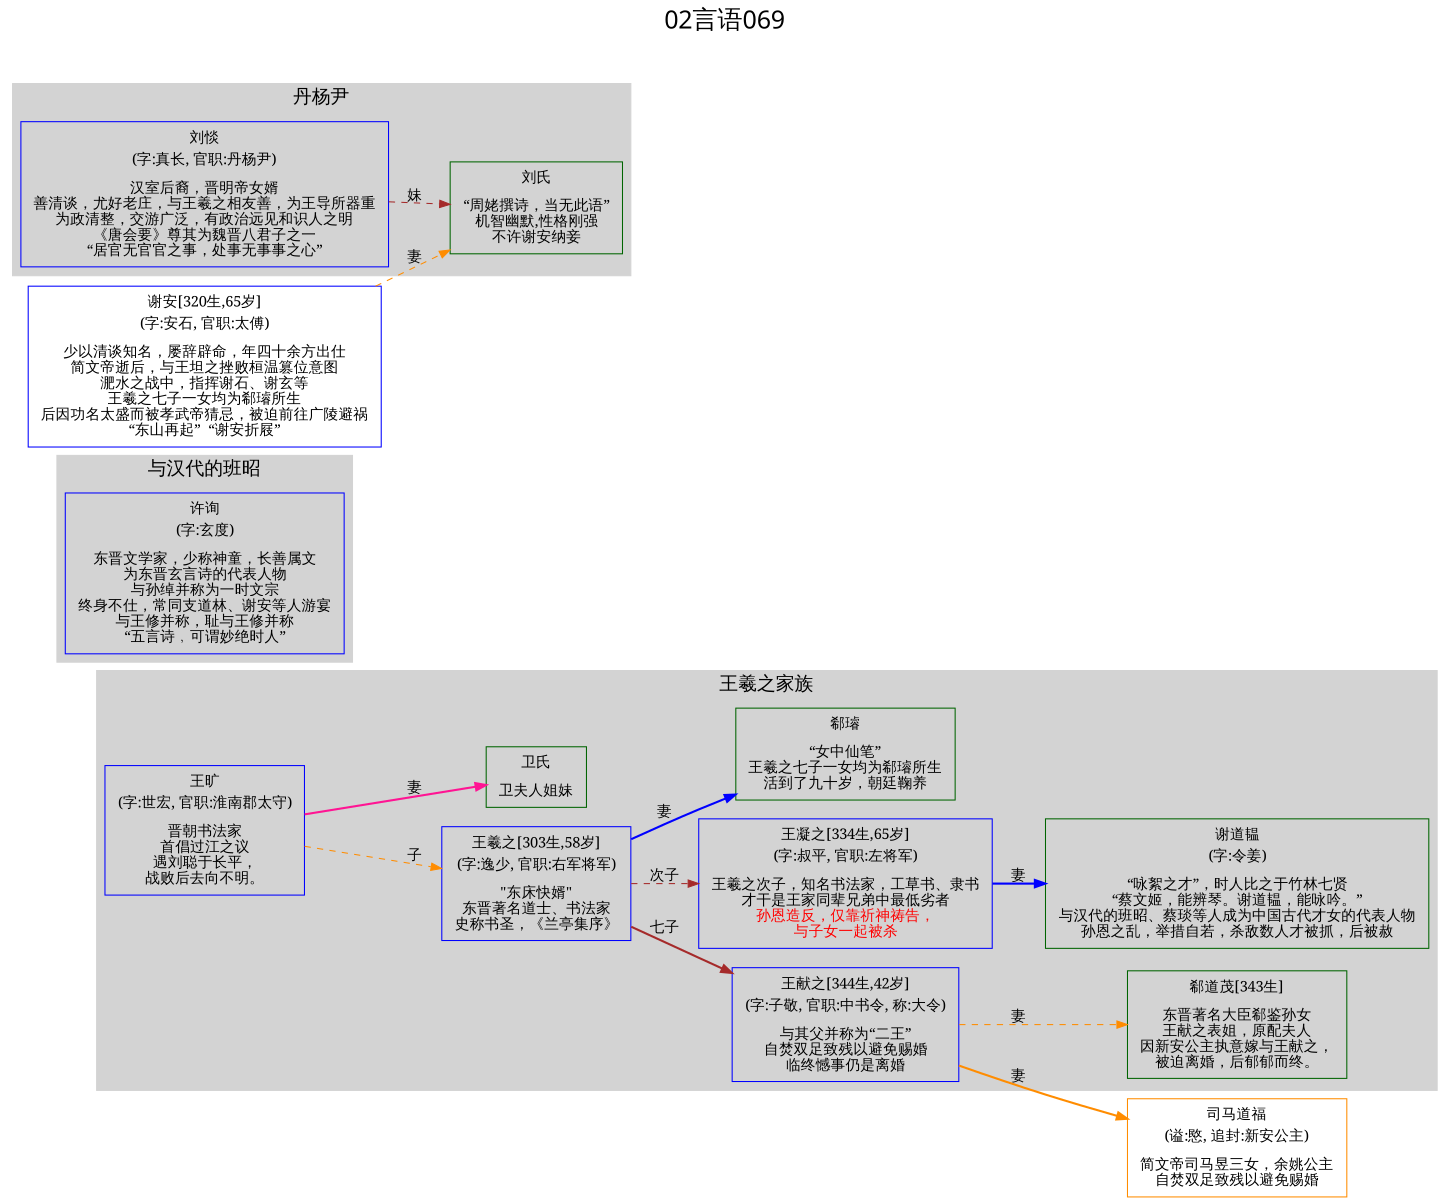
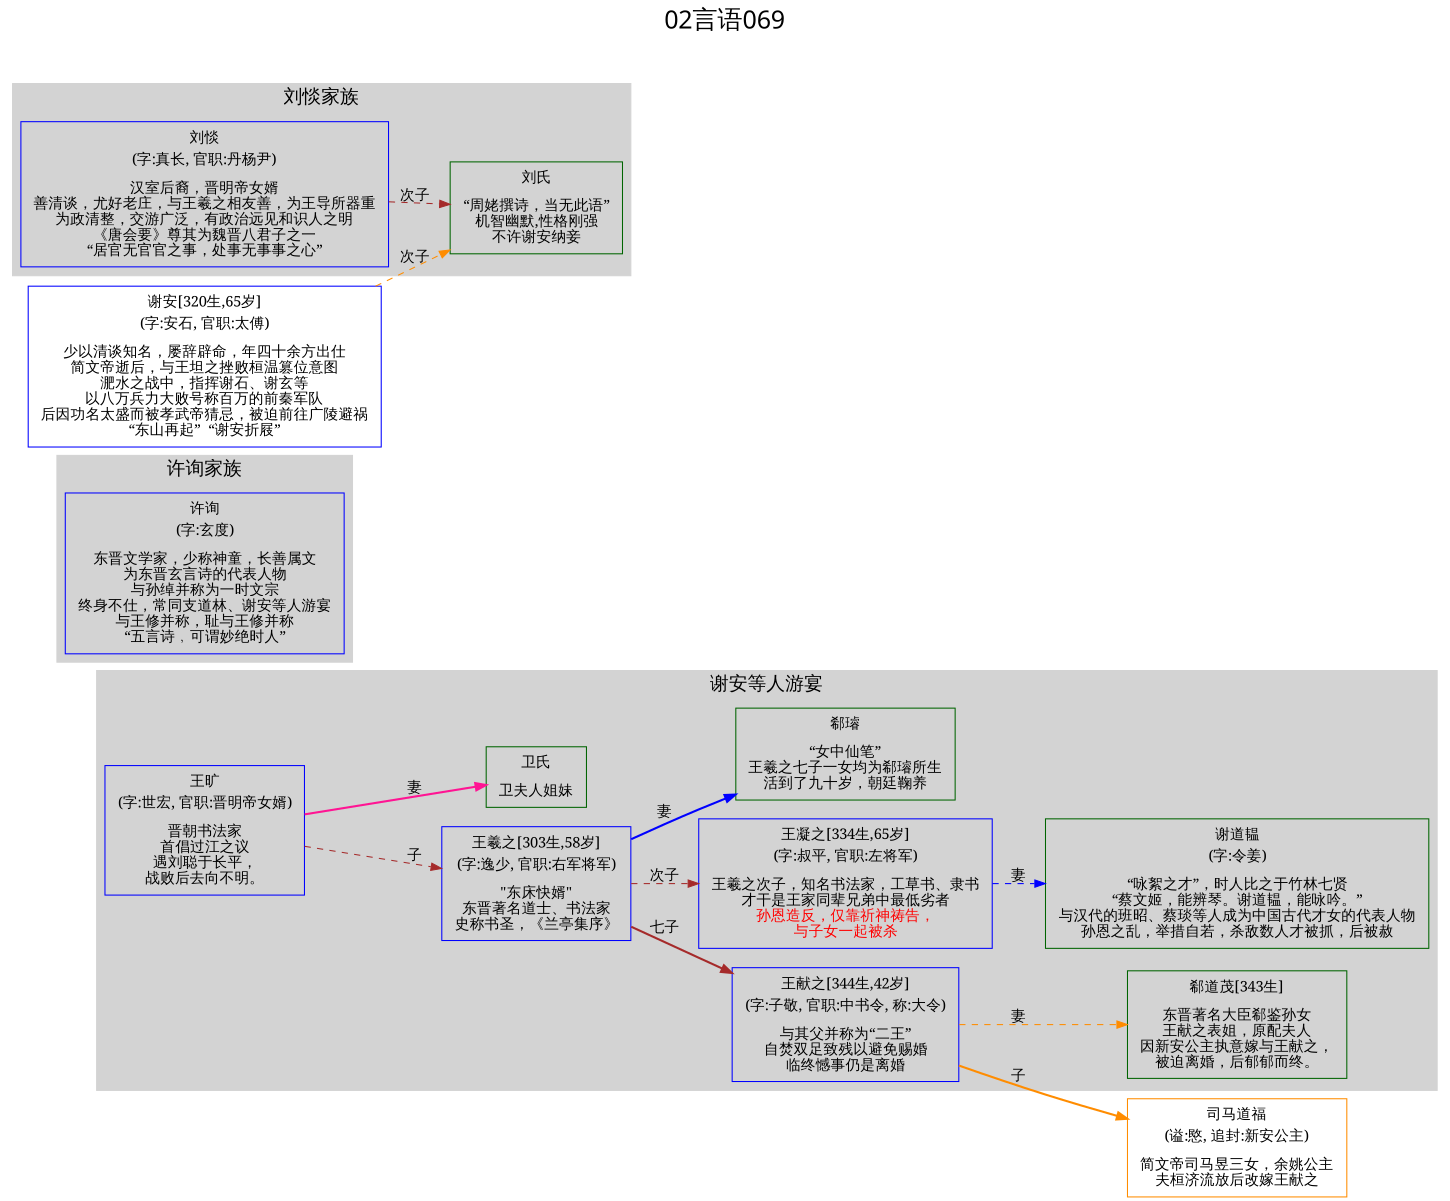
cluster "丹杨尹": label "丹杨尹" -> "刘惔家族"
edge "刘惔" -> "刘氏": label "妹" -> "次子"
edge "谢安[320生,65岁]" -> "刘氏": label "妻" -> "次子"
node "谢安[320生,65岁]": text "王羲之七子一女均为郗璿所生" -> "以八万兵力大败号称百万的前秦军队"
cluster "与汉代的班昭": label "与汉代的班昭" -> "许询家族"
cluster "王羲之家族": label "王羲之家族" -> "谢安等人游宴"
node "王旷": text "(字:世宏, 官职:淮南郡太守)" -> "(字:世宏, 官职:晋明帝女婿)"
edge "王旷" -> "王羲之[303生,58岁]": color darkorange -> brown
edge "王凝之[334生,65岁]" -> "谢道韫": style bold -> dashed
edge "王献之[344生,42岁]" -> "司马道福": label "妻" -> "子"
node "司马道福": text "自焚双足致残以避免赐婚" -> "夫桓济流放后改嫁王献之"
